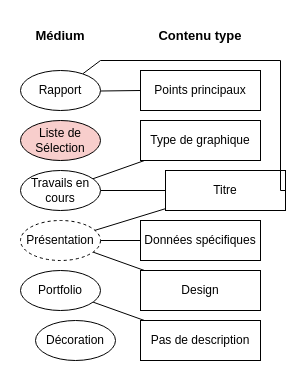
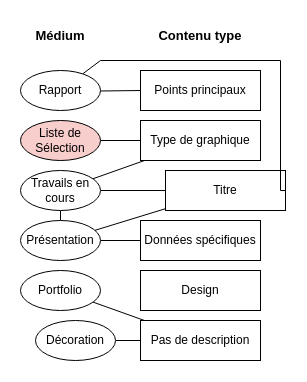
edge "Liste de Sélection" -- "Type de graphique": added
node "Présentation": style dashed -> solid
edge "Présentation" -- "Design": now "Présentation" -- "Travails en cours"
edge "Décoration" -- "Pas de description": added
